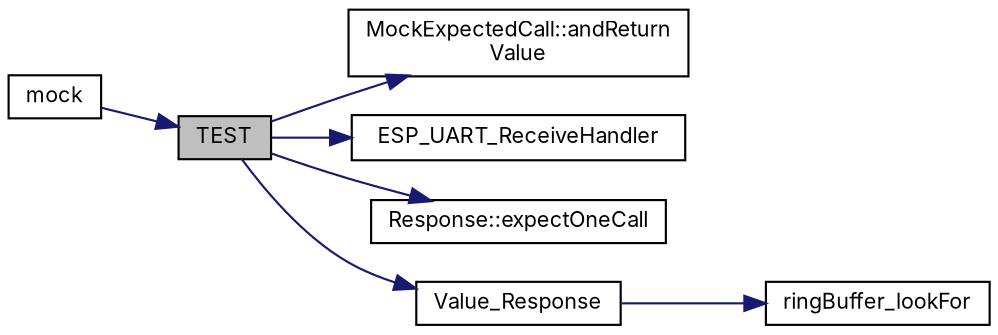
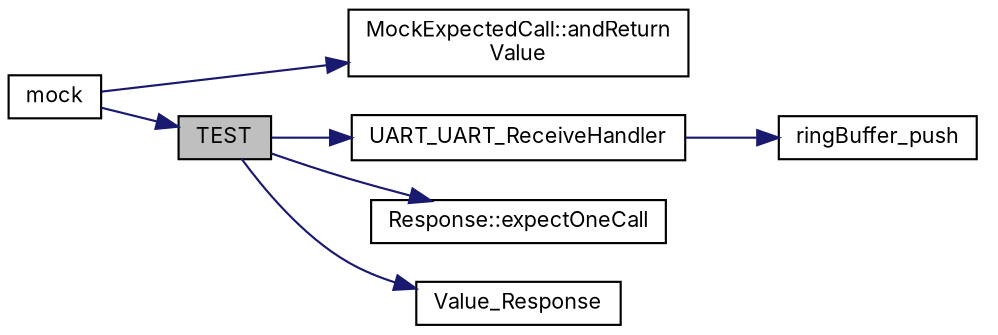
edge "TEST" -> "MockExpectedCall::andReturn Value": now "mock" -> "MockExpectedCall::andReturn Value"
node "ESP_UART_ReceiveHandler": label "ESP_UART_ReceiveHandler" -> "UART_UART_ReceiveHandler"
node "ringBuffer_push": added
node "ringBuffer_lookFor": removed
